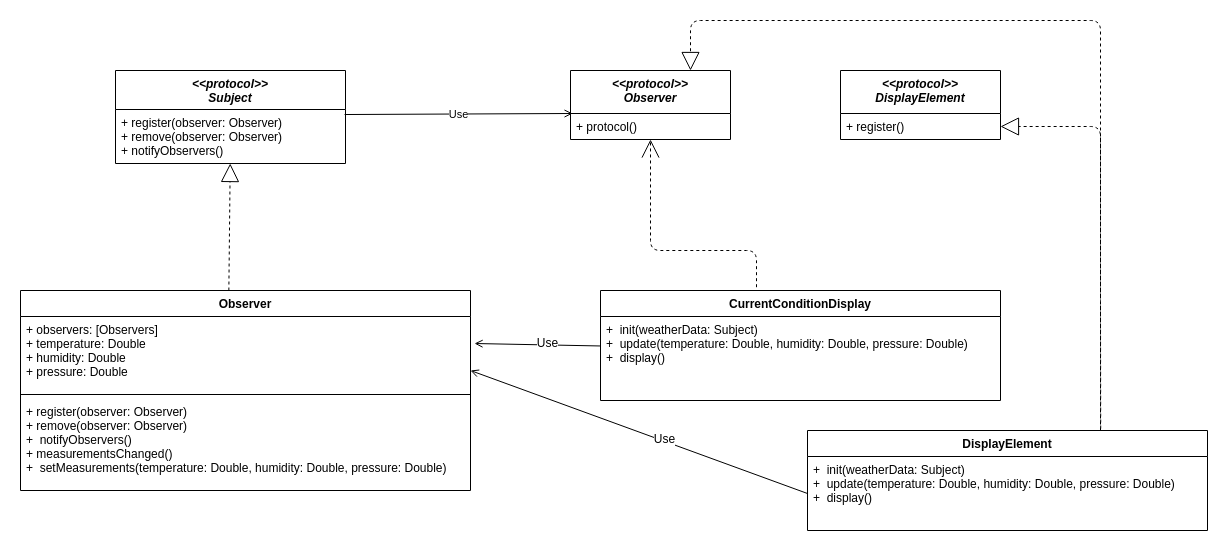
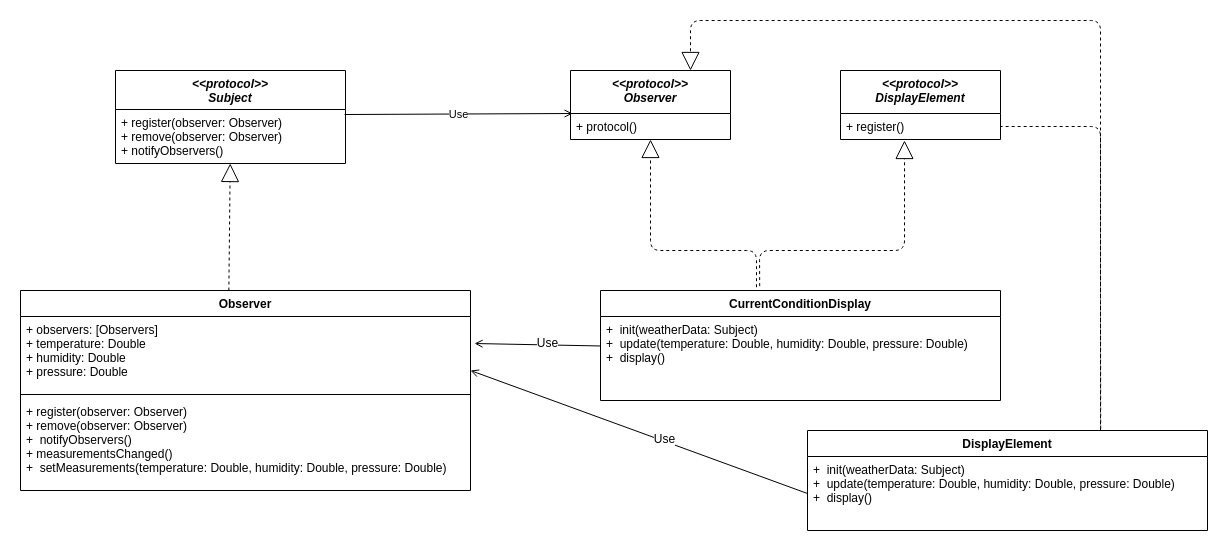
edge "DisplayElement" -> "+ register()": arrowhead block -> none
edge "CurrentConditionDisplay" -> "+ protocol()": arrowhead open -> block
edge "CurrentConditionDisplay" -> "+ register()": added
